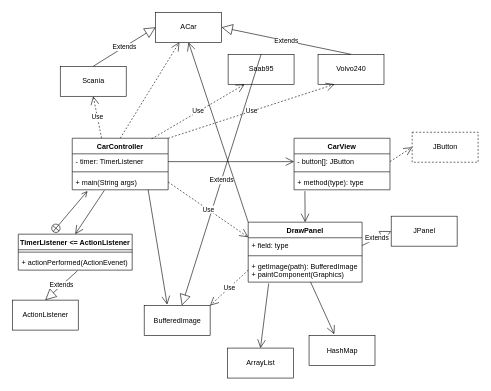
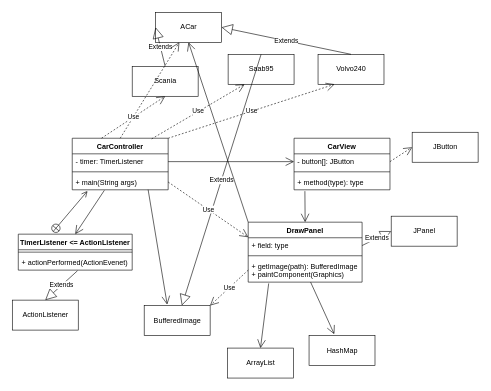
node "Scania": moved (93, 81) -> (165, 81)
node "JButton": style dashed -> solid
